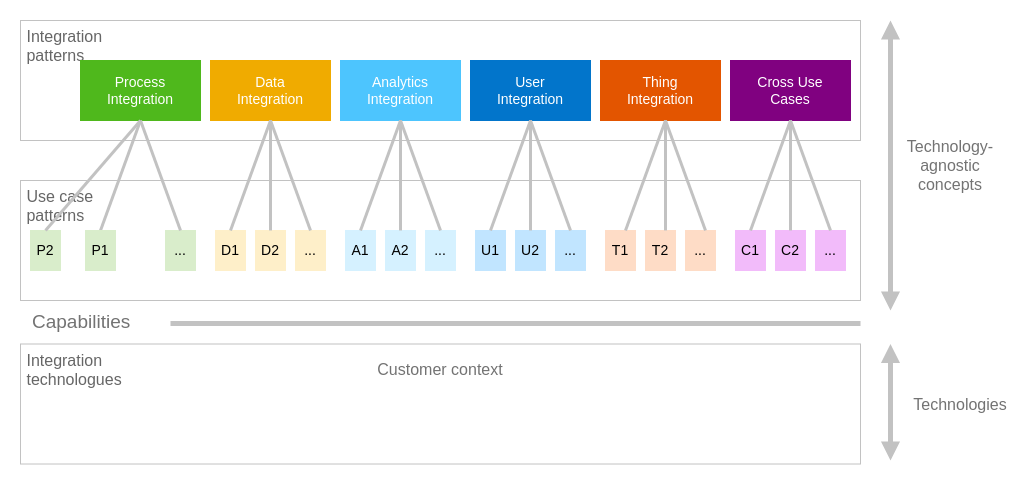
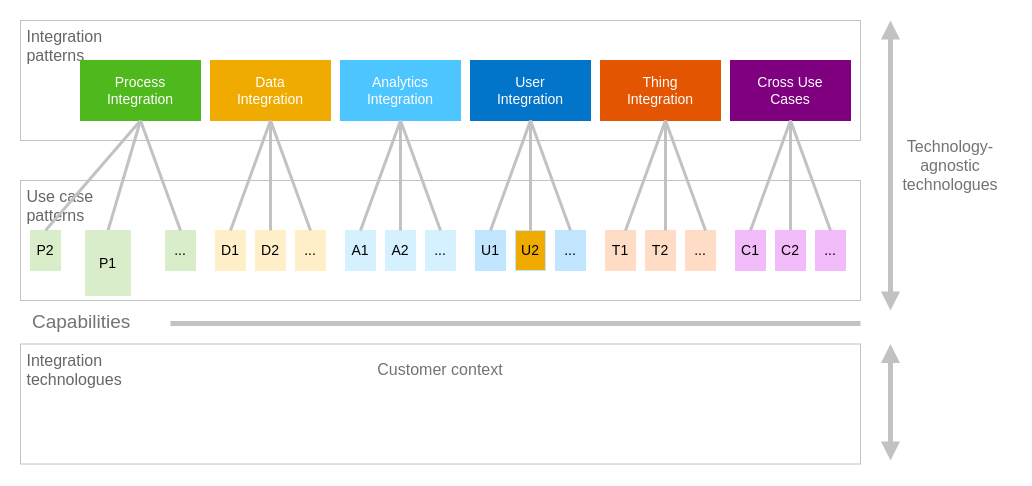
node "Technology- agnostic concepts": label "Technology- agnostic concepts" -> "Technology- agnostic technologues"
node "P1": size 30x40 -> 45x65
node "U2": fillcolor #c1e5ff -> #f0ab00
node "Technologies": removed
